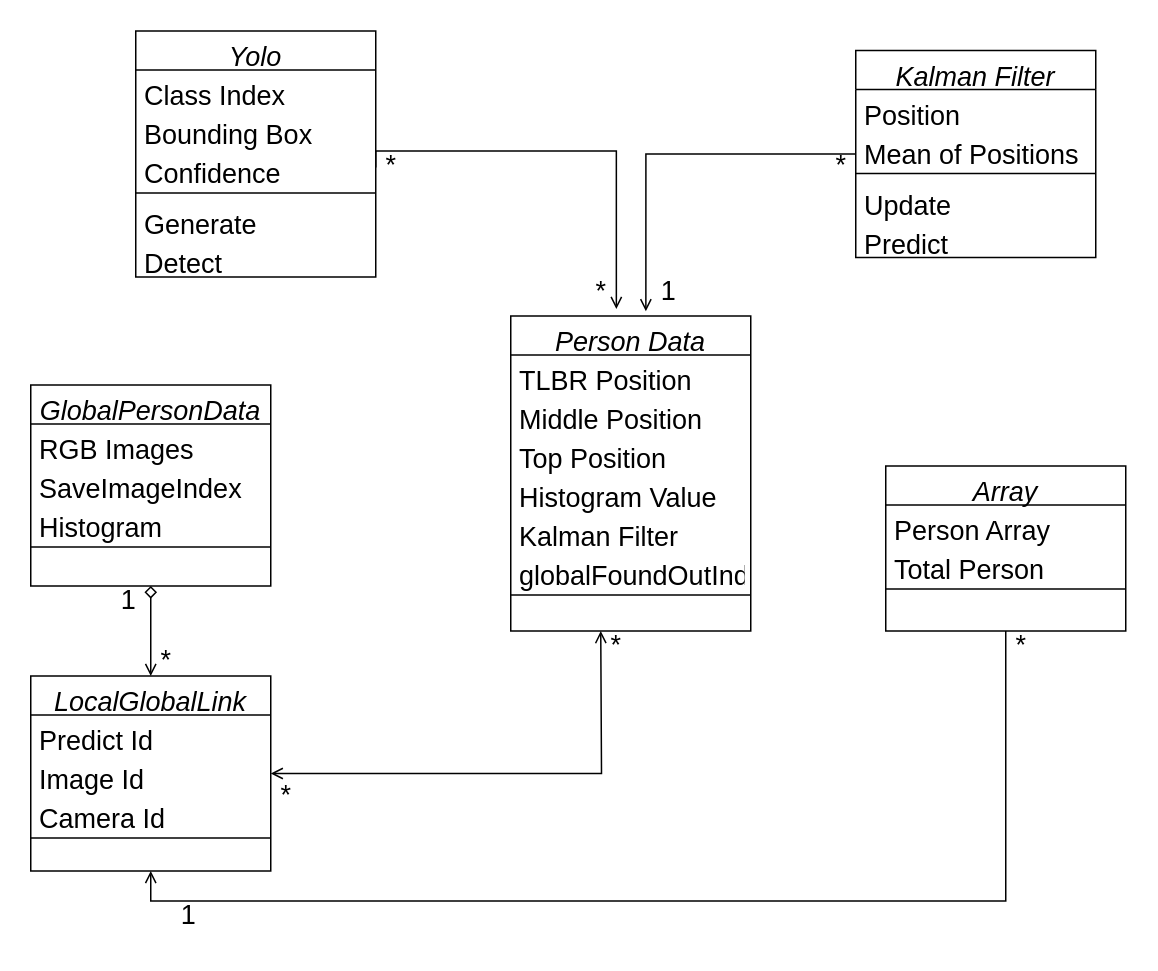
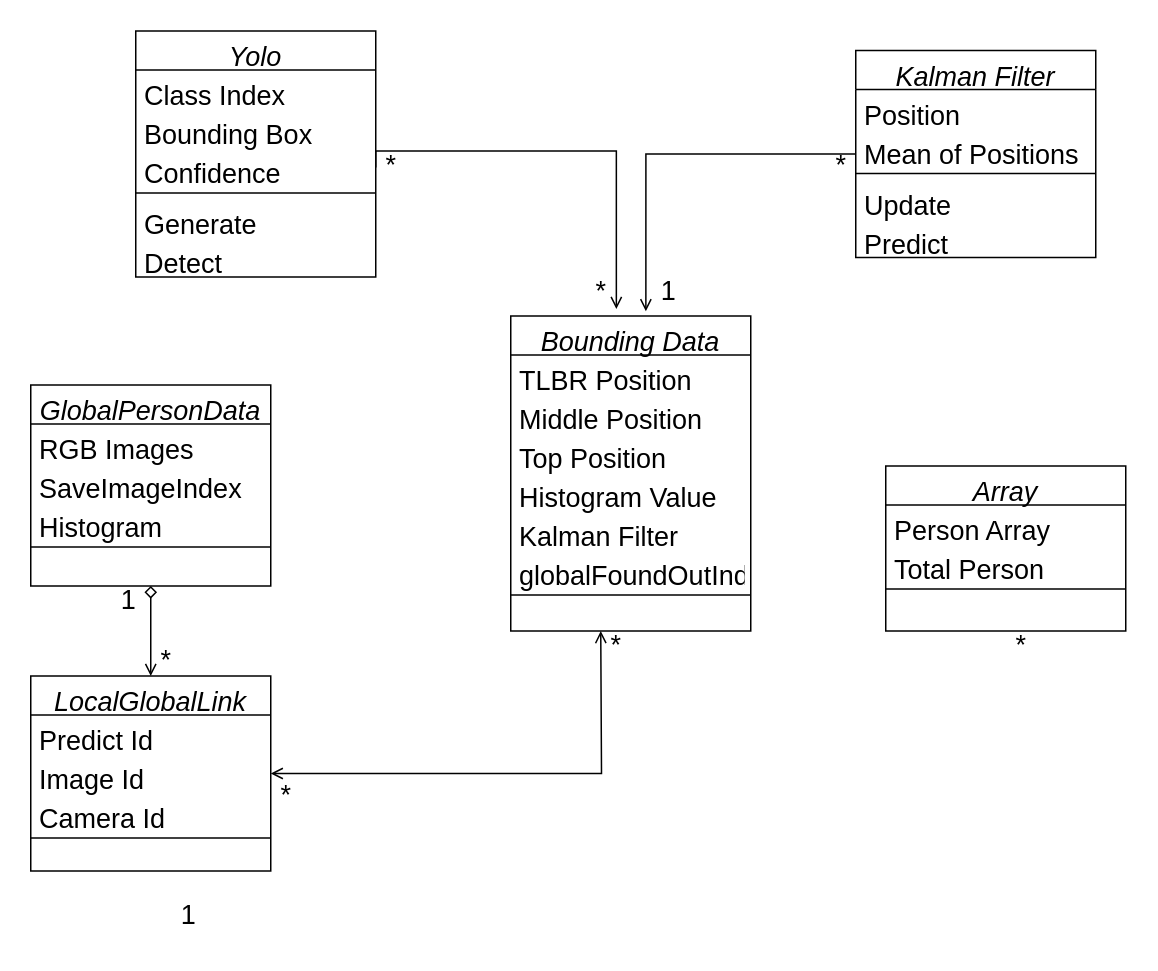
node "Person Data": label "Person Data" -> "Bounding Data"
edge "Array" -> "LocalGlobalLink": removed
